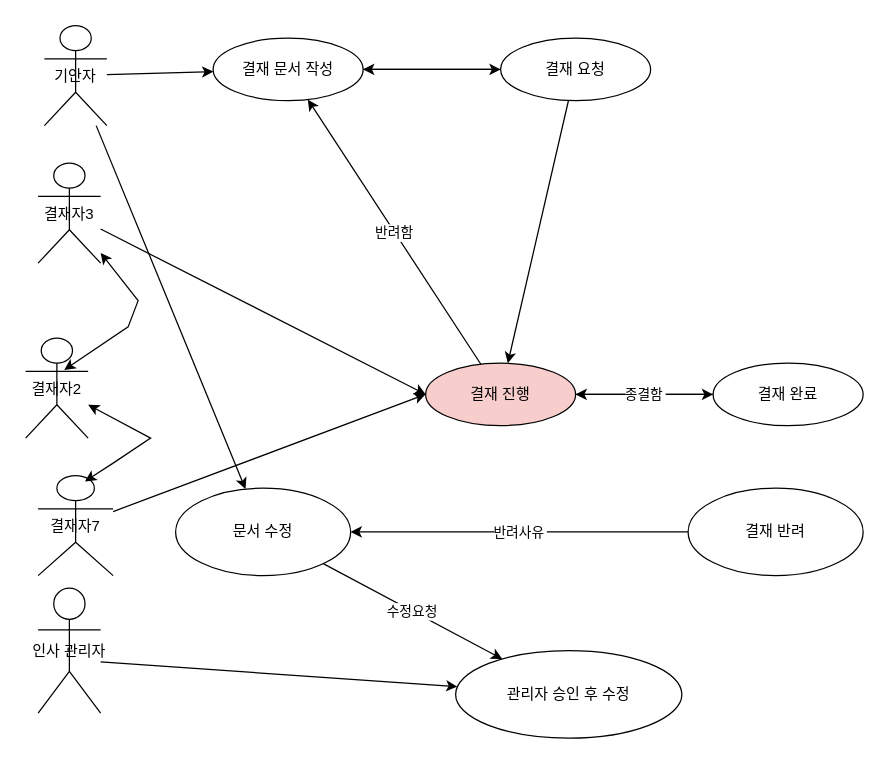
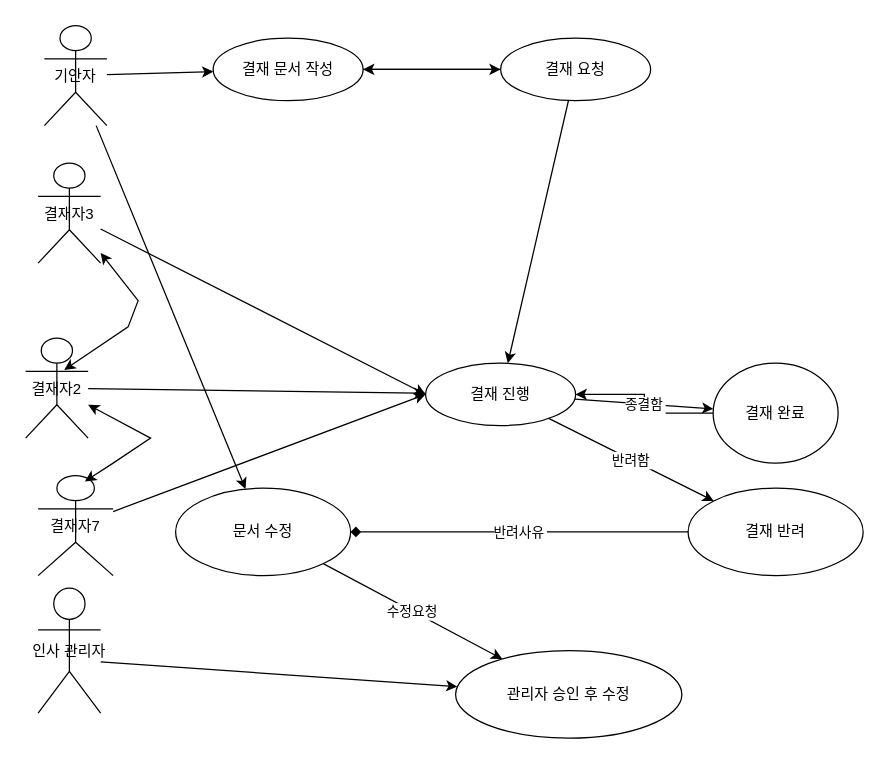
edge "결재 진행" -> "결재 문서 작성": now "결재 진행" -> "결재 반려"
edge "결재자2" -> "결재 진행": added
node "결재 진행": fillcolor #f8cecc -> #ffffff
node "결재 완료": size 150x63 -> 125x100
edge "결재 반려" -> "문서 수정": arrowhead classic -> diamond
